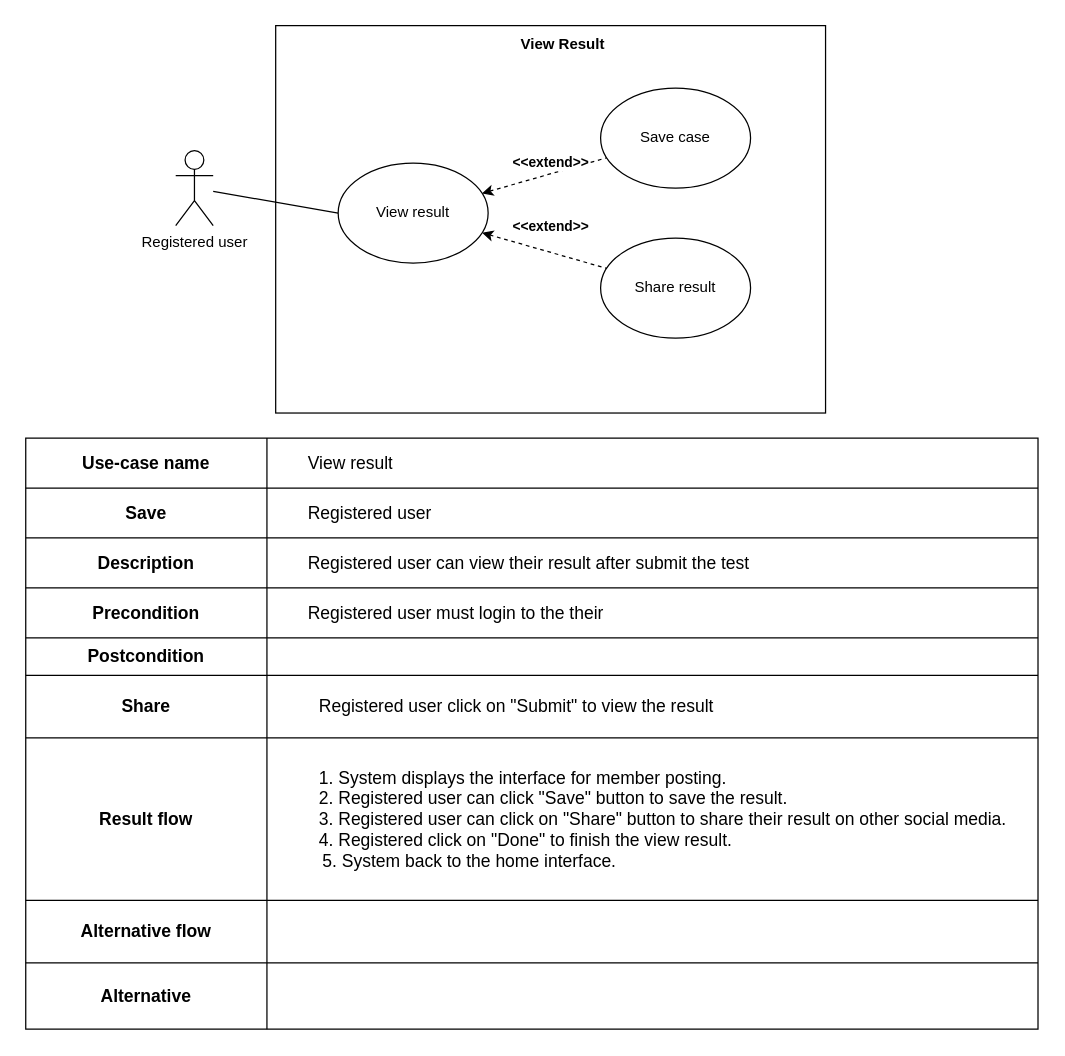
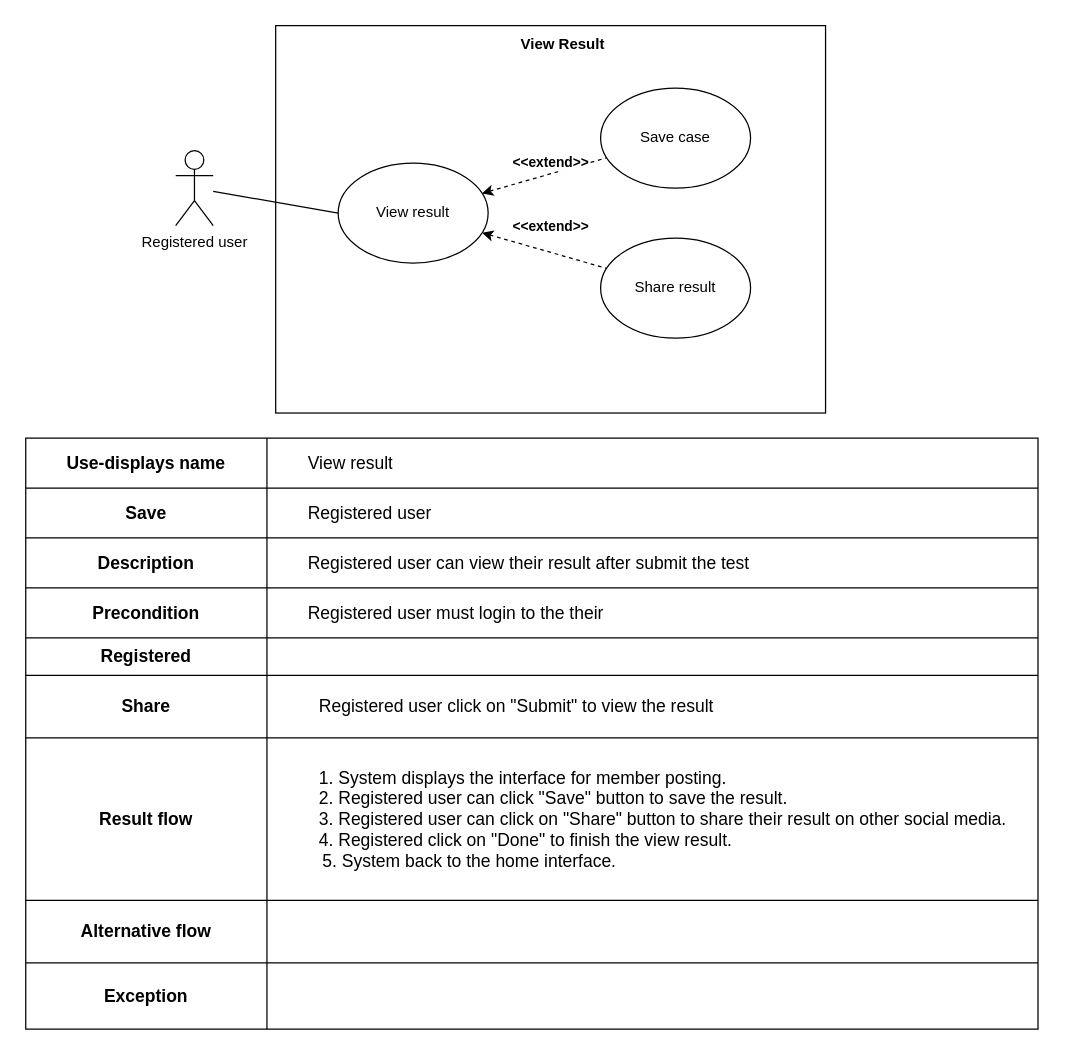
node "Use-case name": label "Use-case name" -> "Use-displays name"
node "Postcondition": label "Postcondition" -> "Registered"
node "Alternative": label "Alternative" -> "Exception"
